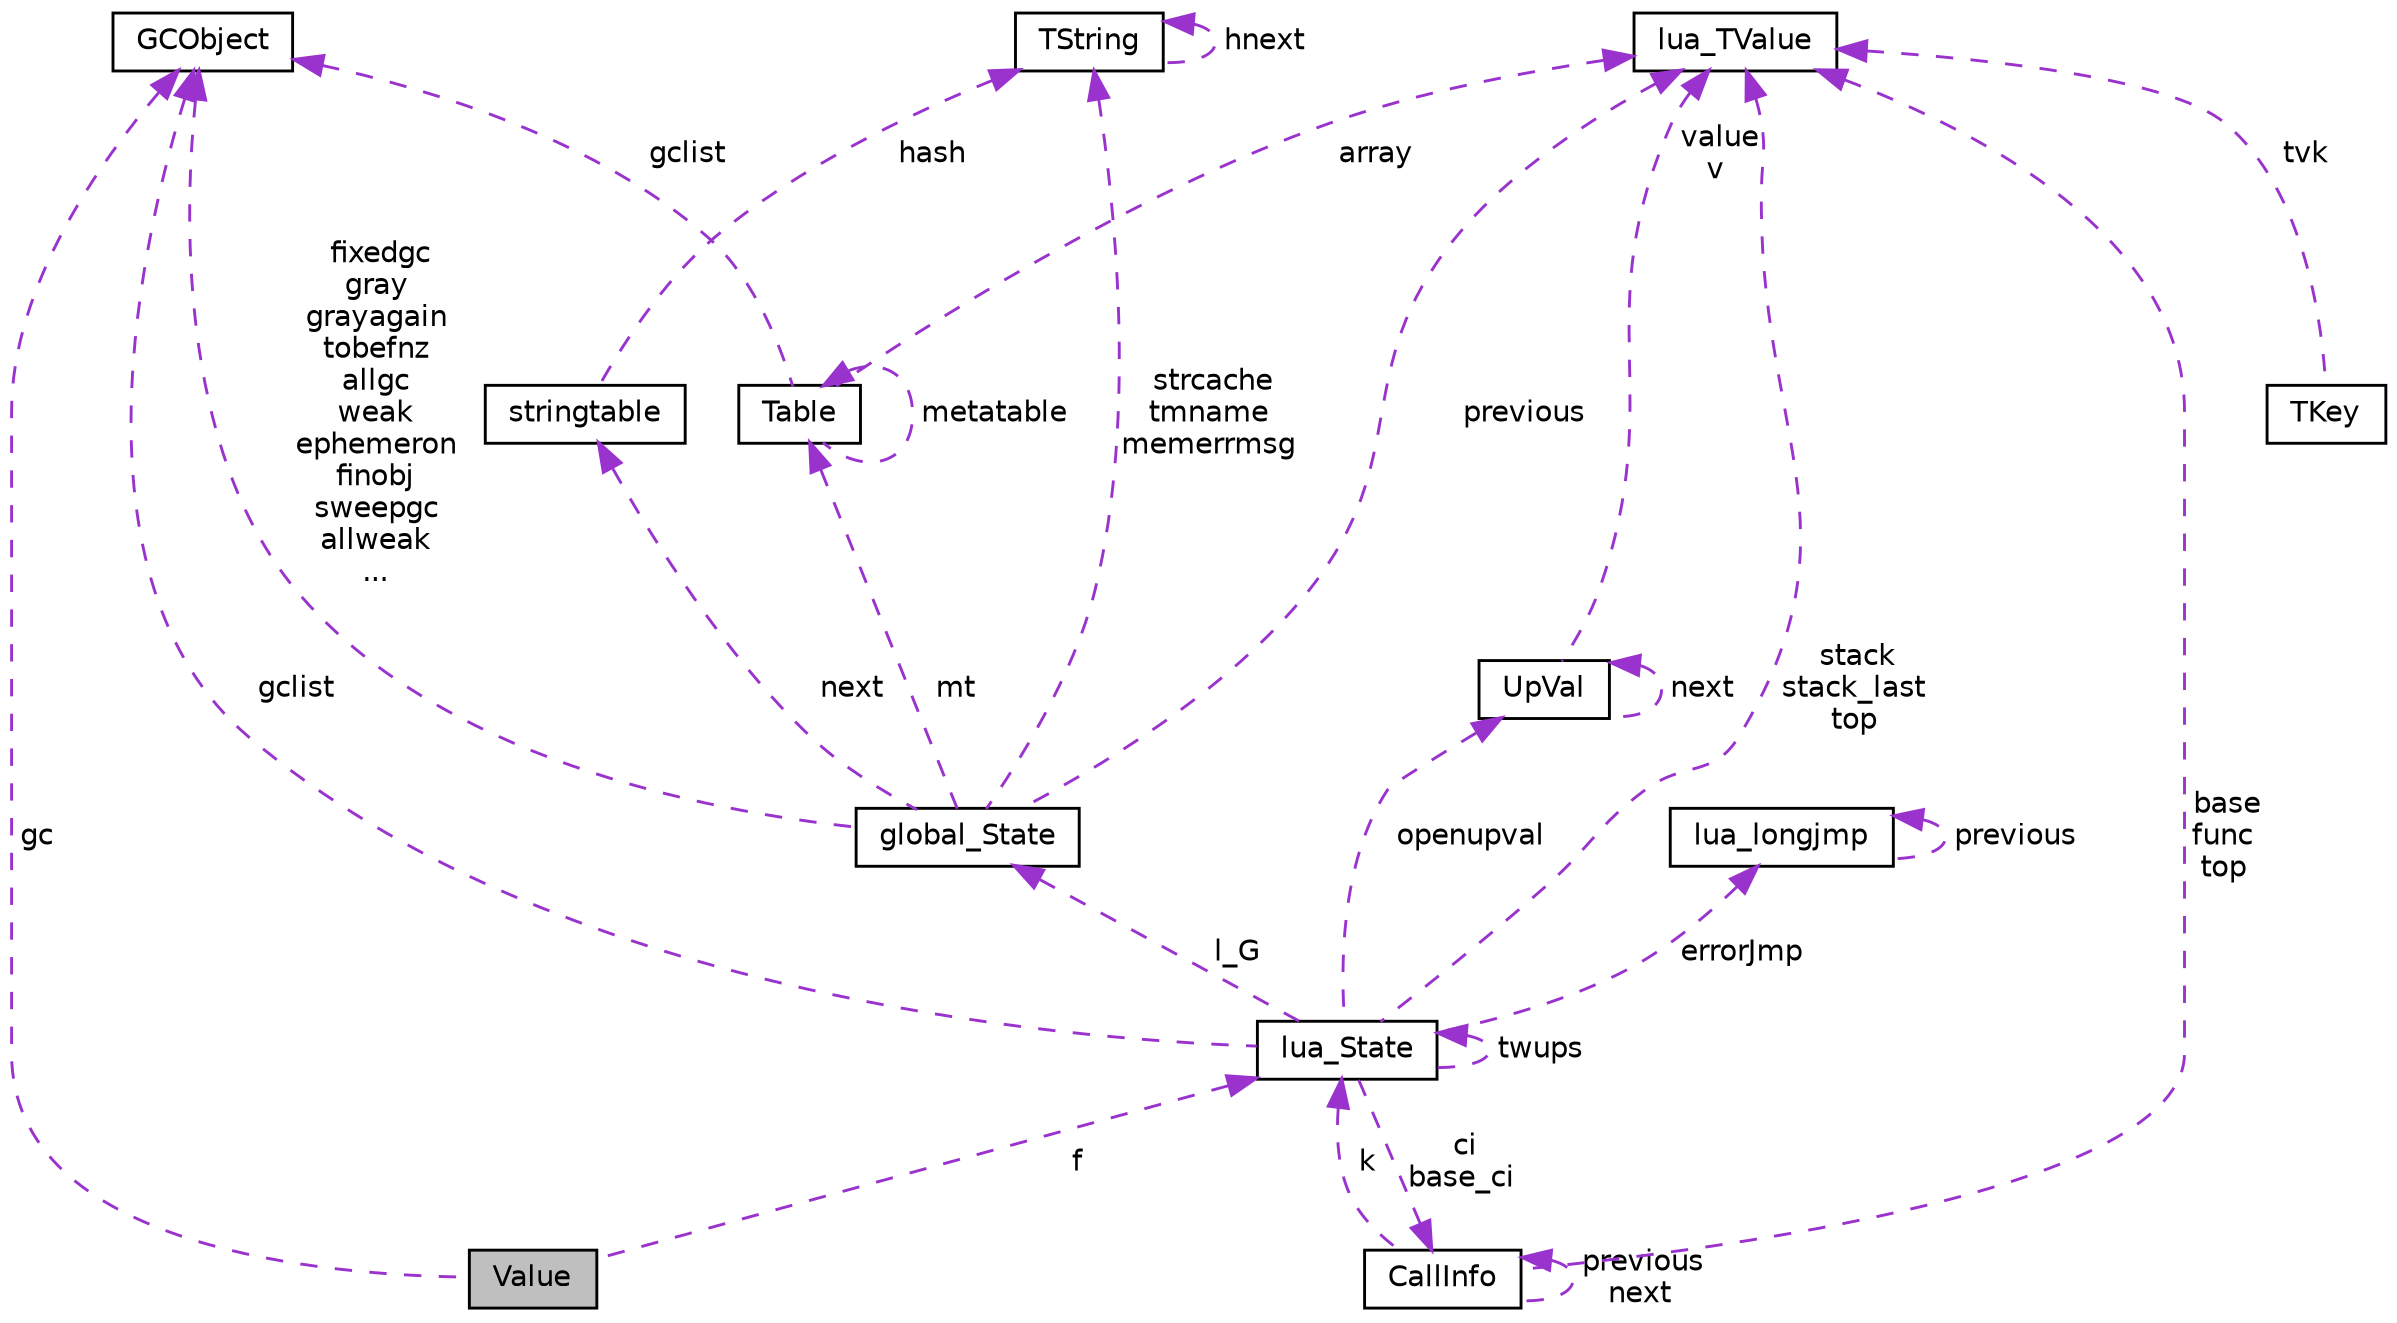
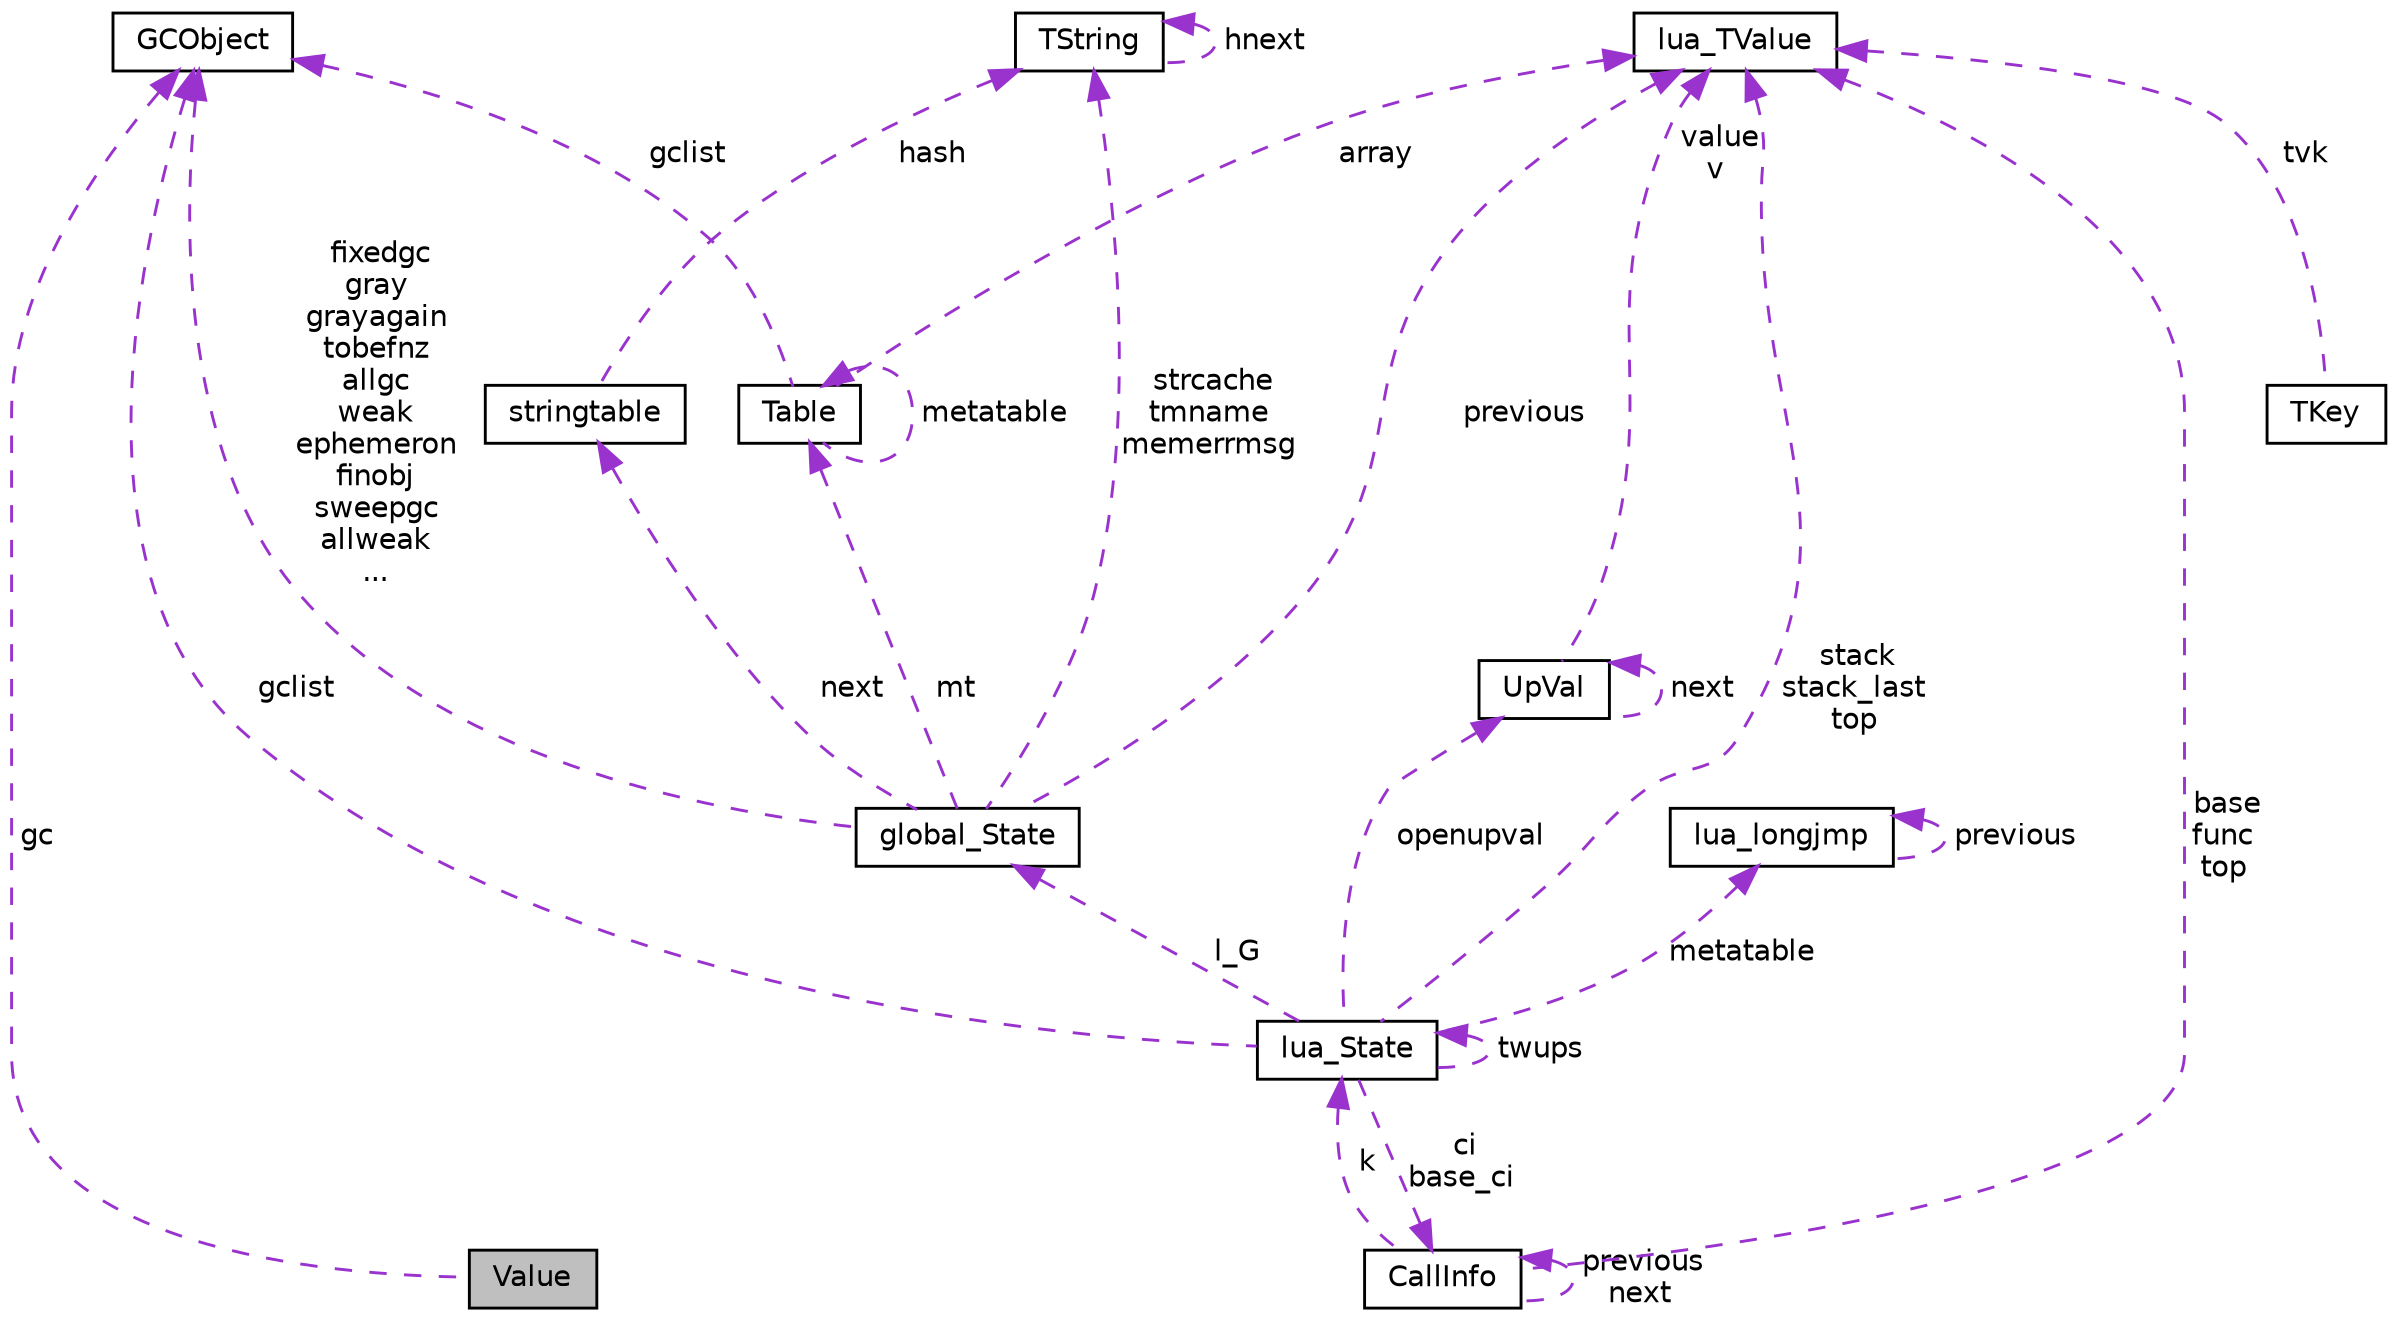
edge "lua_State" -> "lua_longjmp": label " errorJmp" -> " metatable"
edge "Value" -> "lua_State": removed, label "f"
